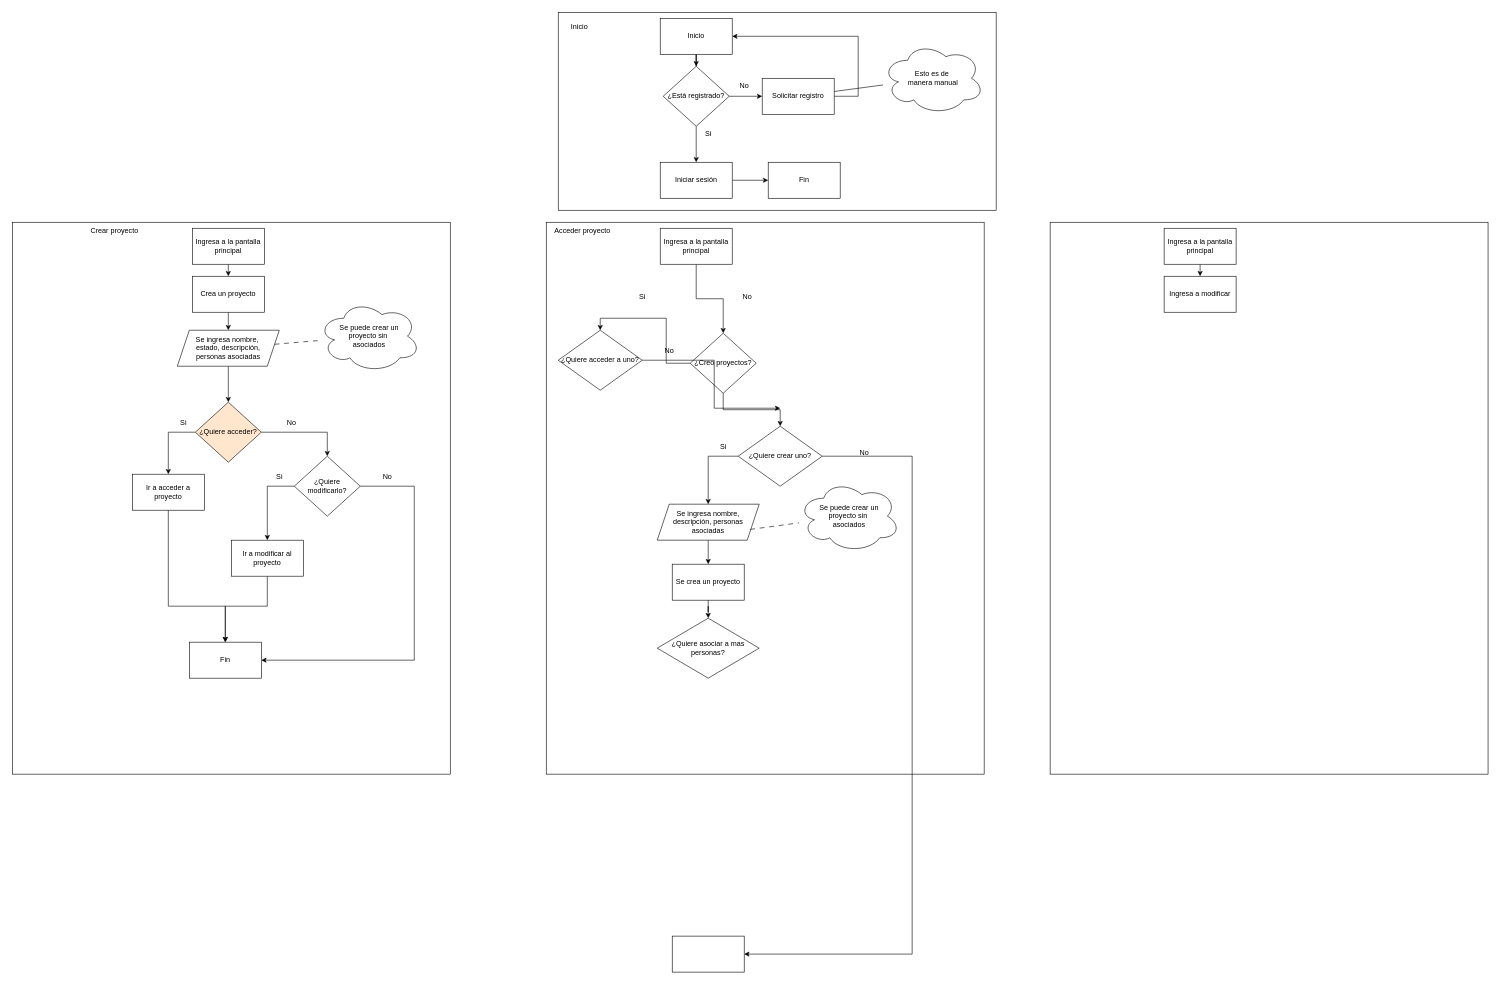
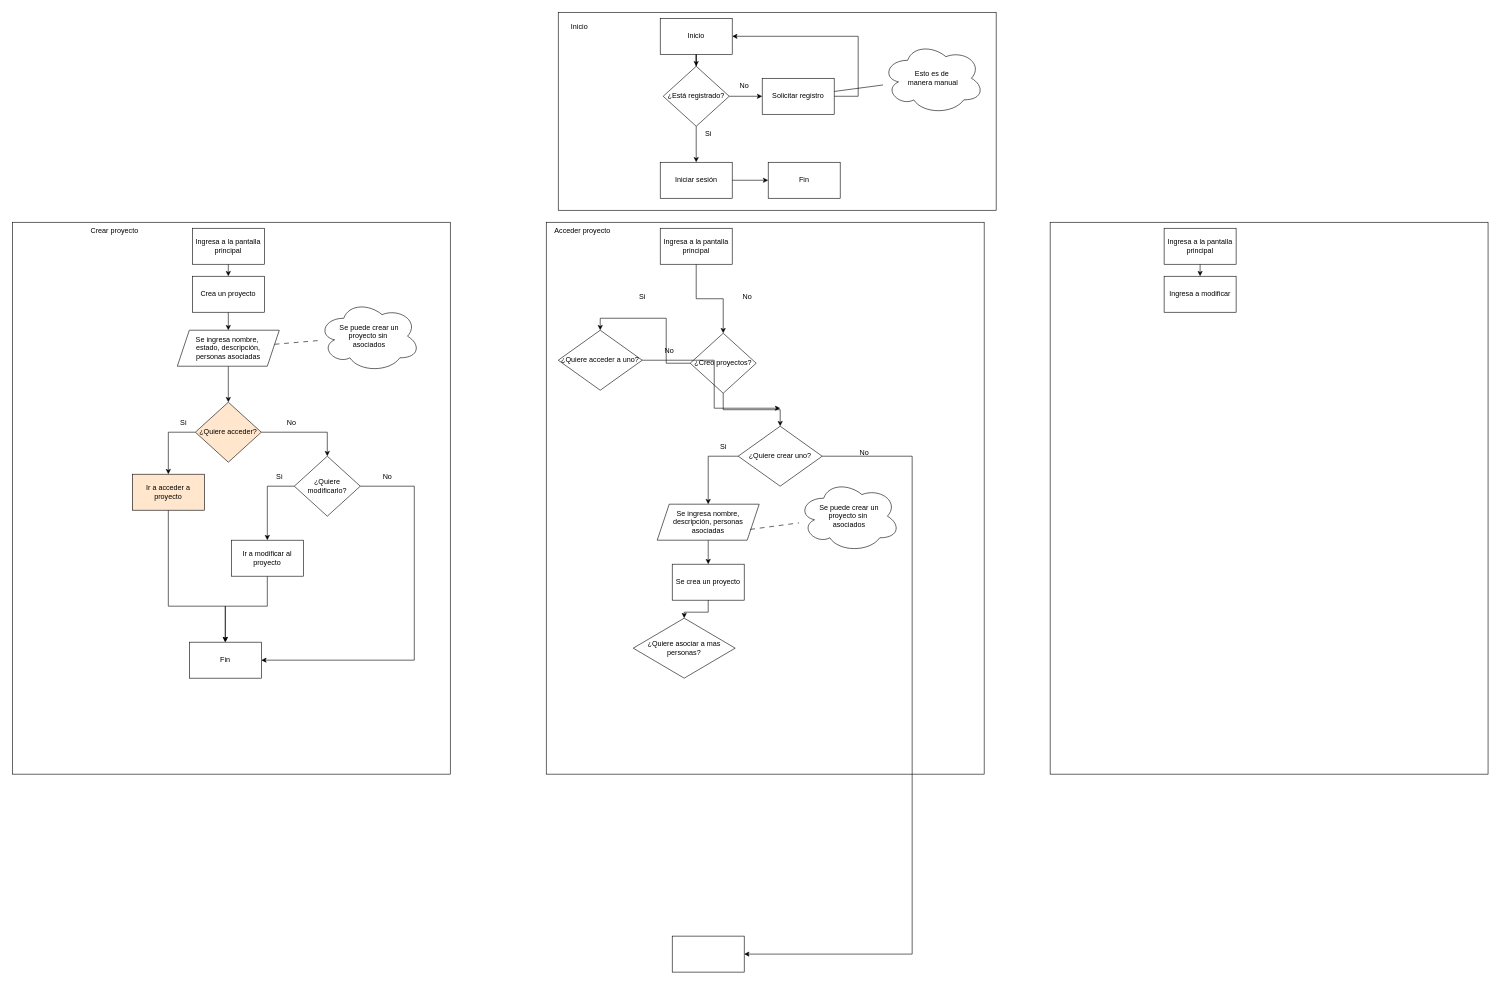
node "Ir a acceder a proyecto": fillcolor #ffffff -> #ffe6cc
node "¿Quiere asociar a mas personas?": moved (708, 648) -> (684, 648)
